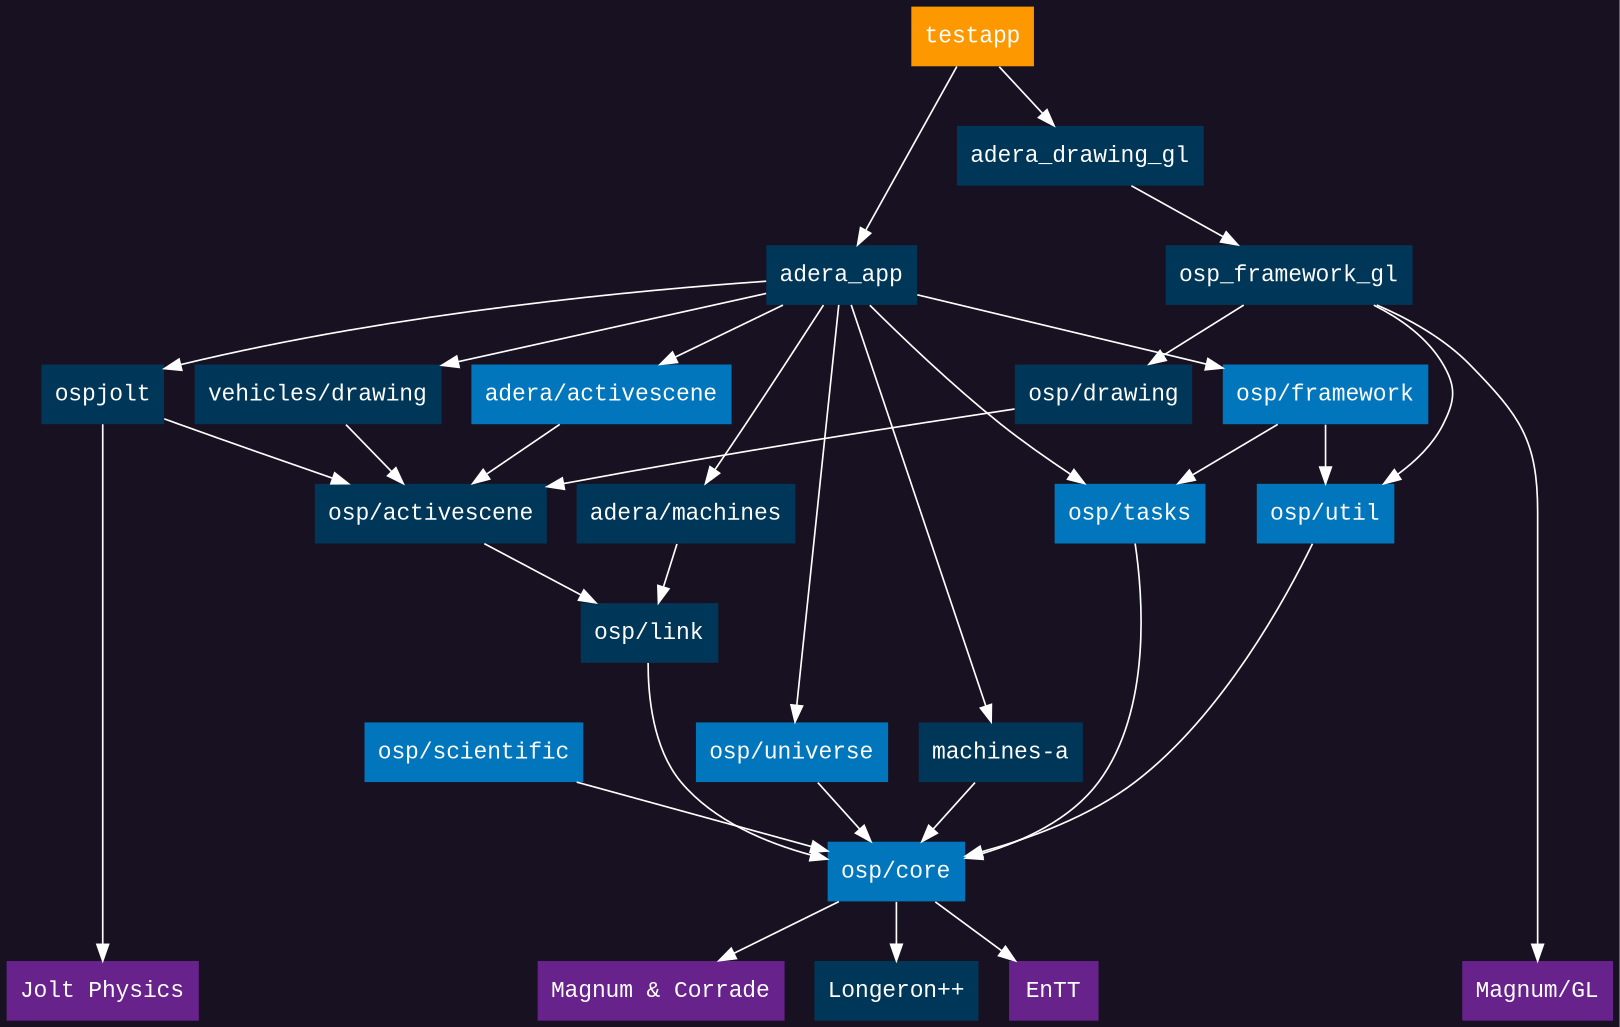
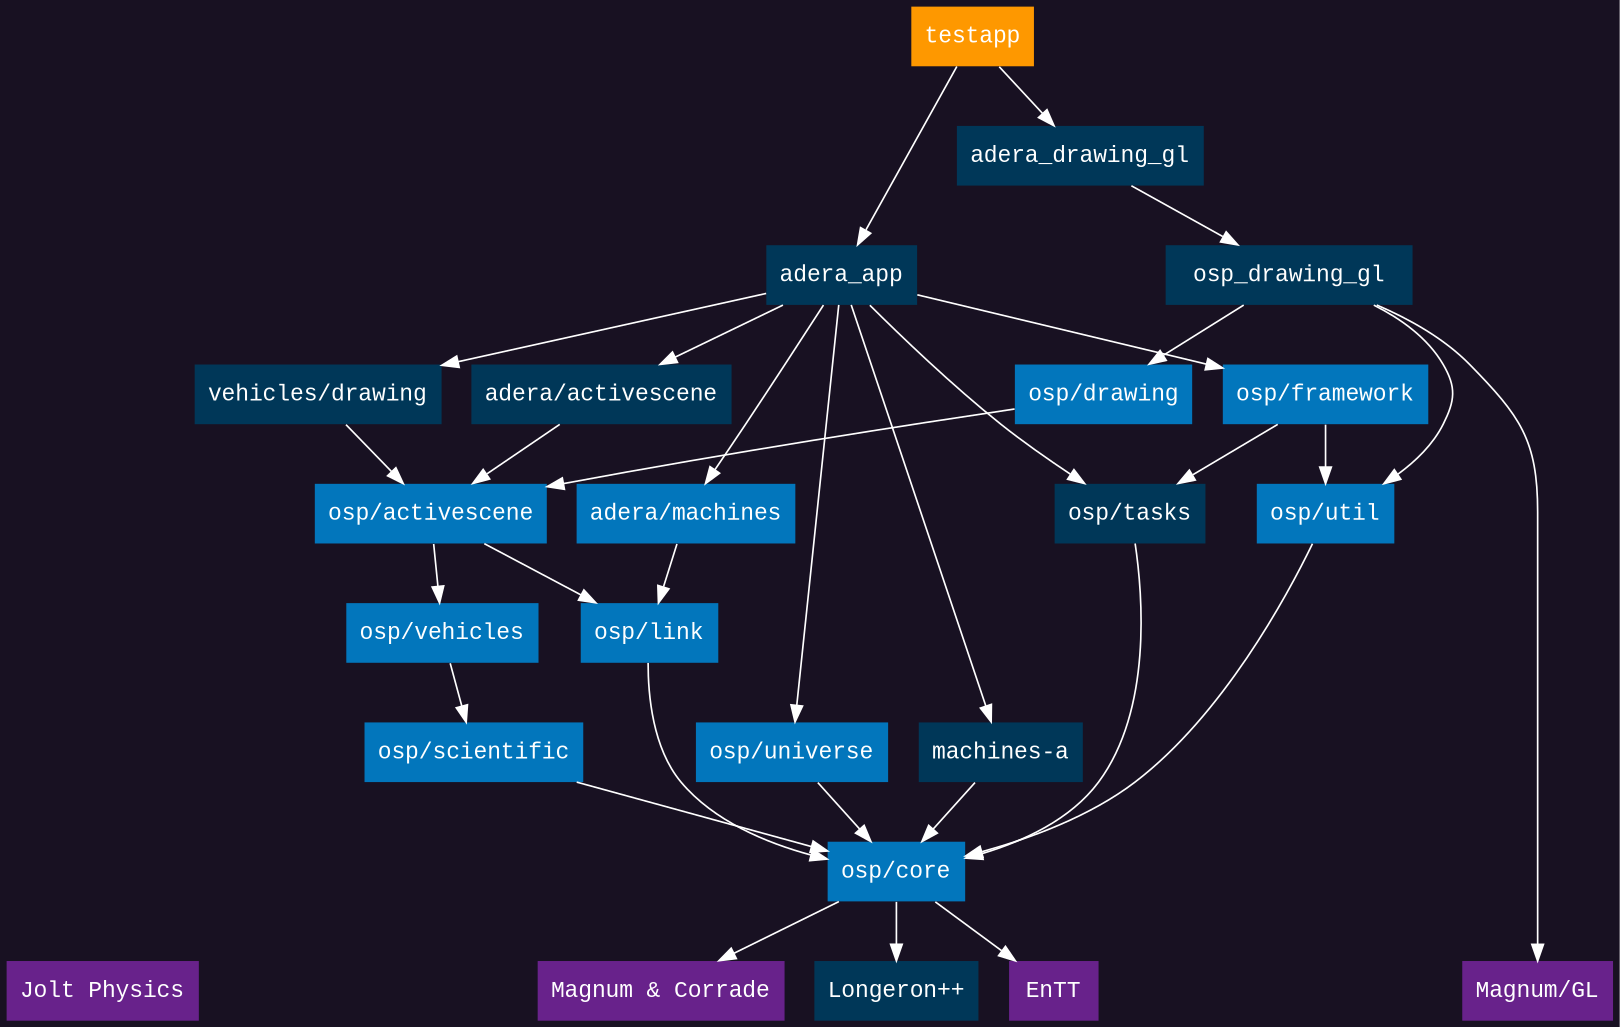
node "osp_framework_gl": label "osp_framework_gl" -> "osp_drawing_gl"
node "ospjolt": removed
node "adera/activescene": fillcolor #0276bc -> #003758
node "osp/drawing": fillcolor #003758 -> #0276bc
node "osp/activescene": fillcolor #003758 -> #0276bc
node "adera/machines": fillcolor #003758 -> #0276bc
node "osp/tasks": fillcolor #0276bc -> #003758
node "osp/vehicles": added
node "osp/link": fillcolor #003758 -> #0276bc
